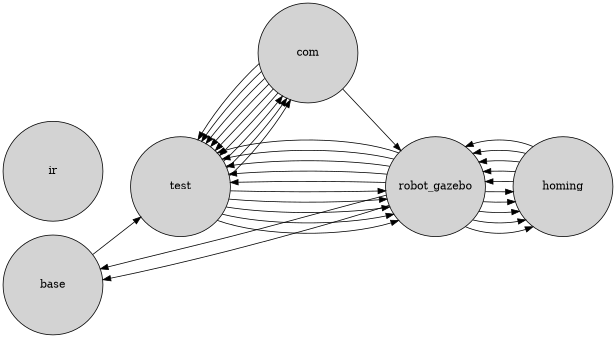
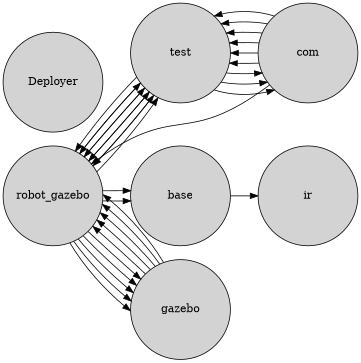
node "Deployer": added
node "homing": label "homing" -> "gazebo"
edge "base" -> "test": now "base" -> "ir"
